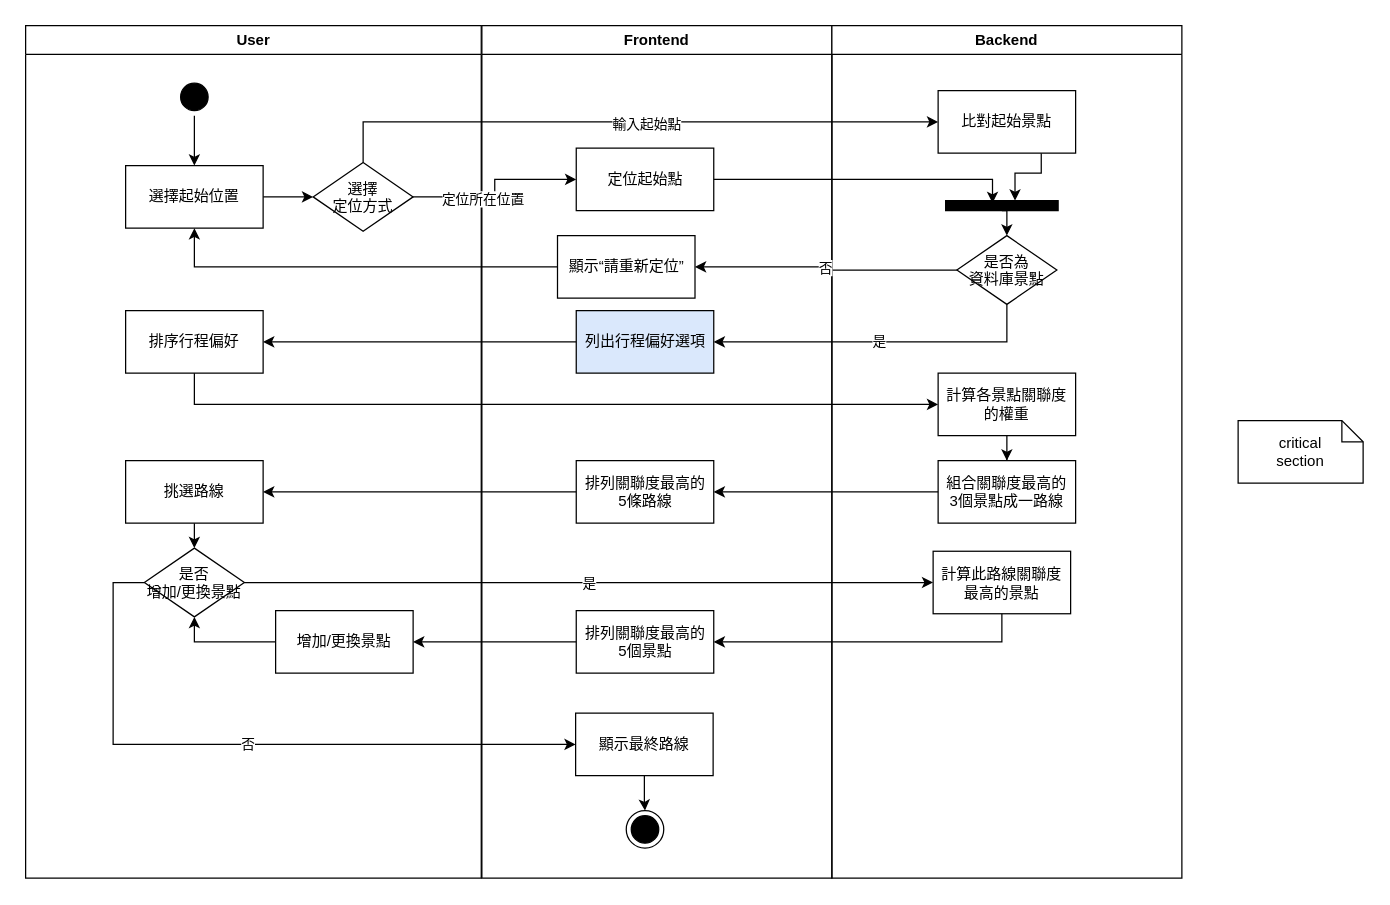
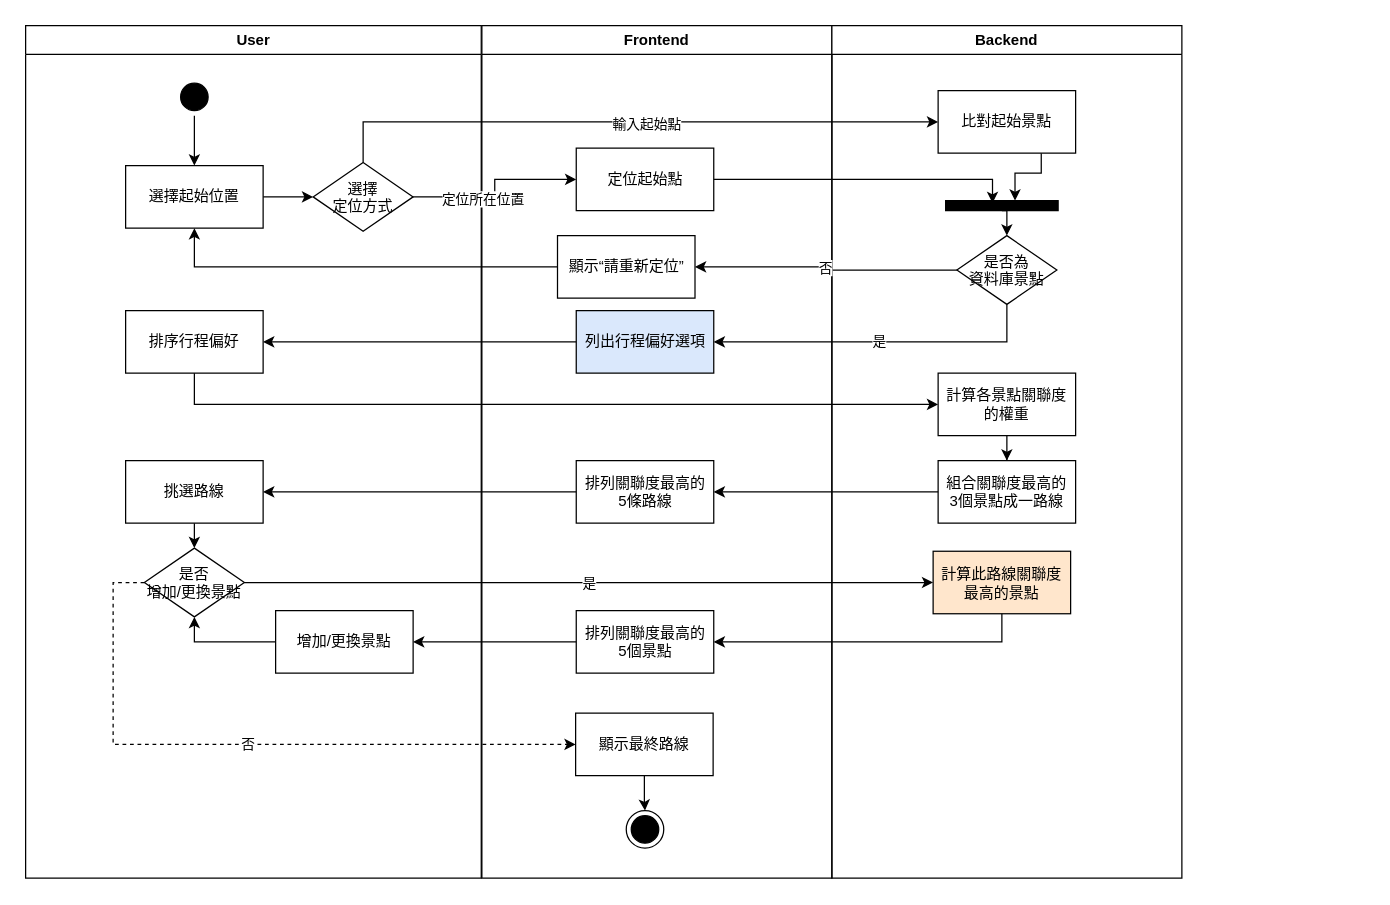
node "critical section": removed
node "計算此路線關聯度 最高的景點": fillcolor #ffffff -> #ffe6cc
edge "是否 增加/更換景點" -> "顯示最終路線": style solid -> dashed
